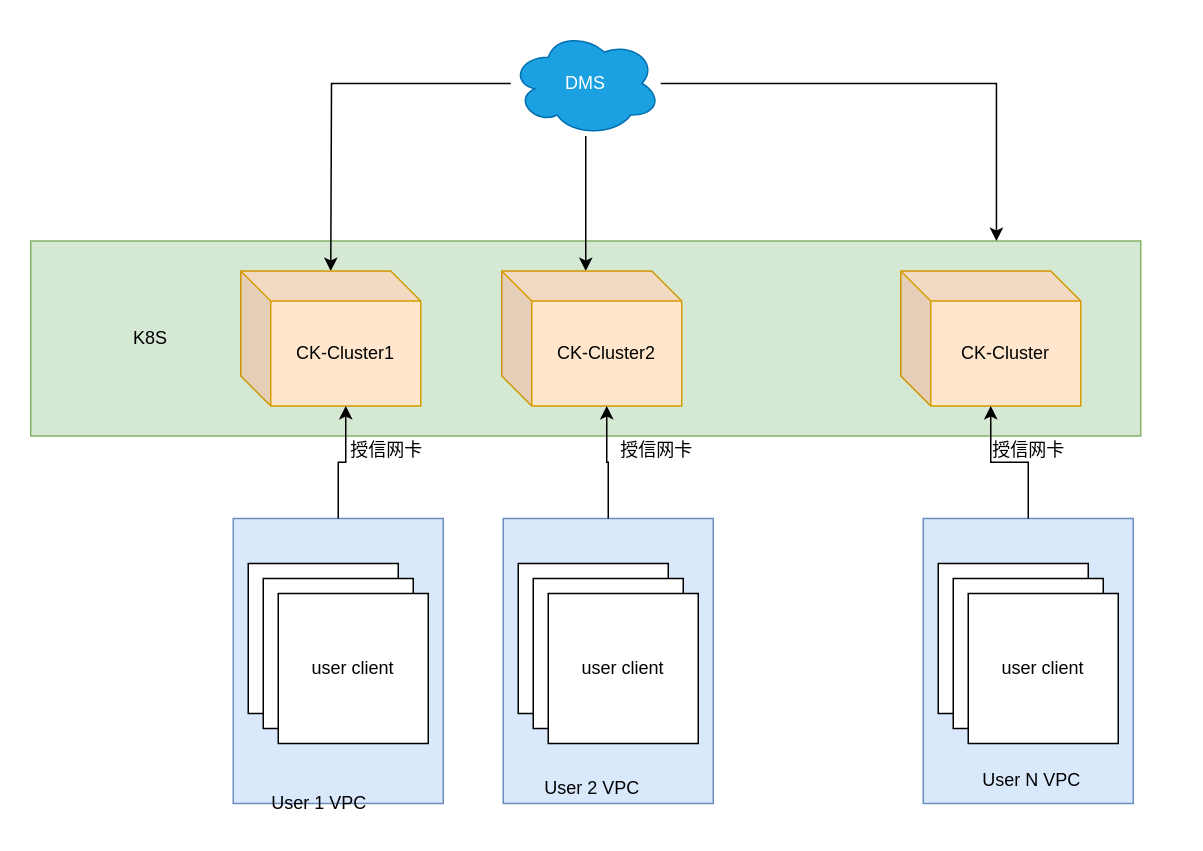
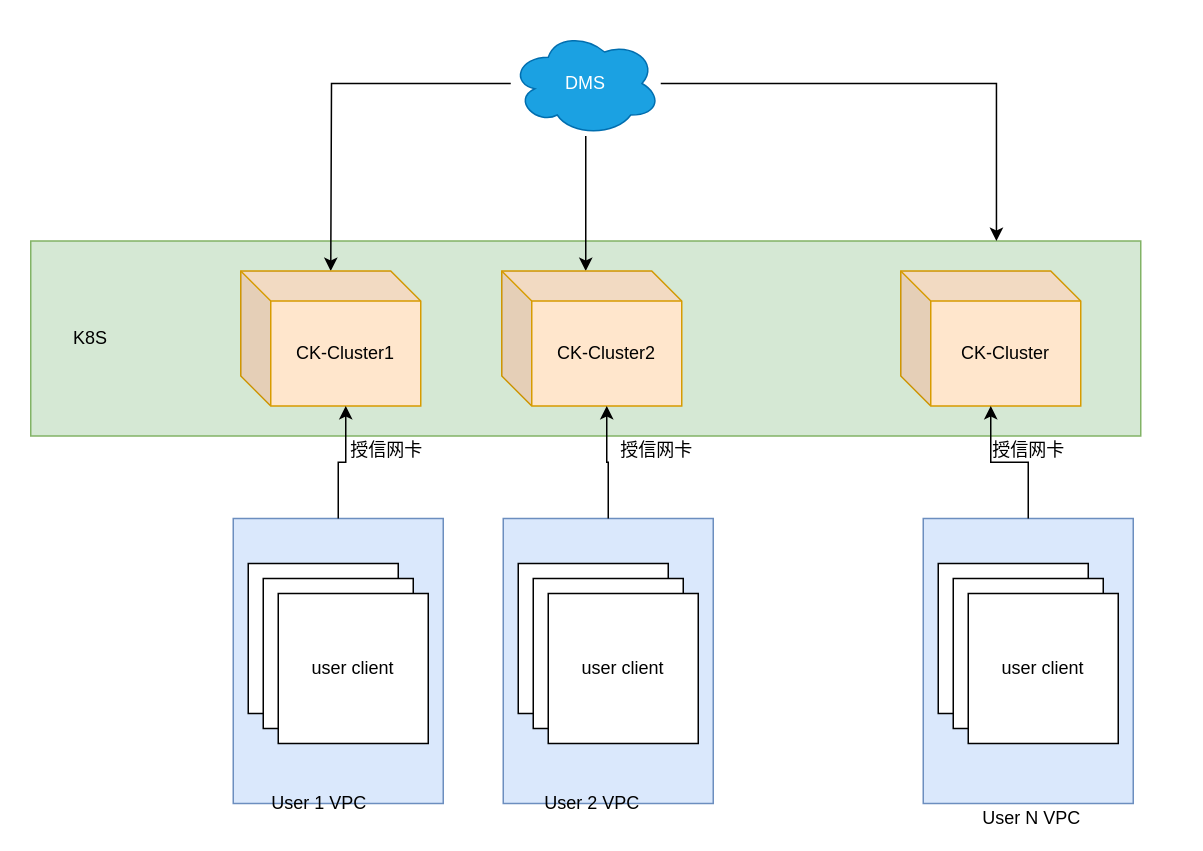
node "K8S": moved (151, 338) -> (91, 338)
node "User N VPC": moved (1032, 781) -> (1032, 818)
node "User 2 VPC": moved (592, 788) -> (592, 803)
